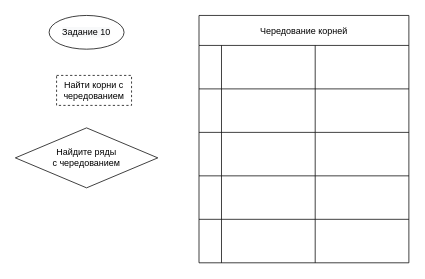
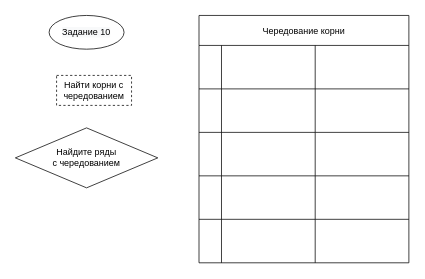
node "Чередование корней": label "Чередование корней" -> "Чередование корни"
